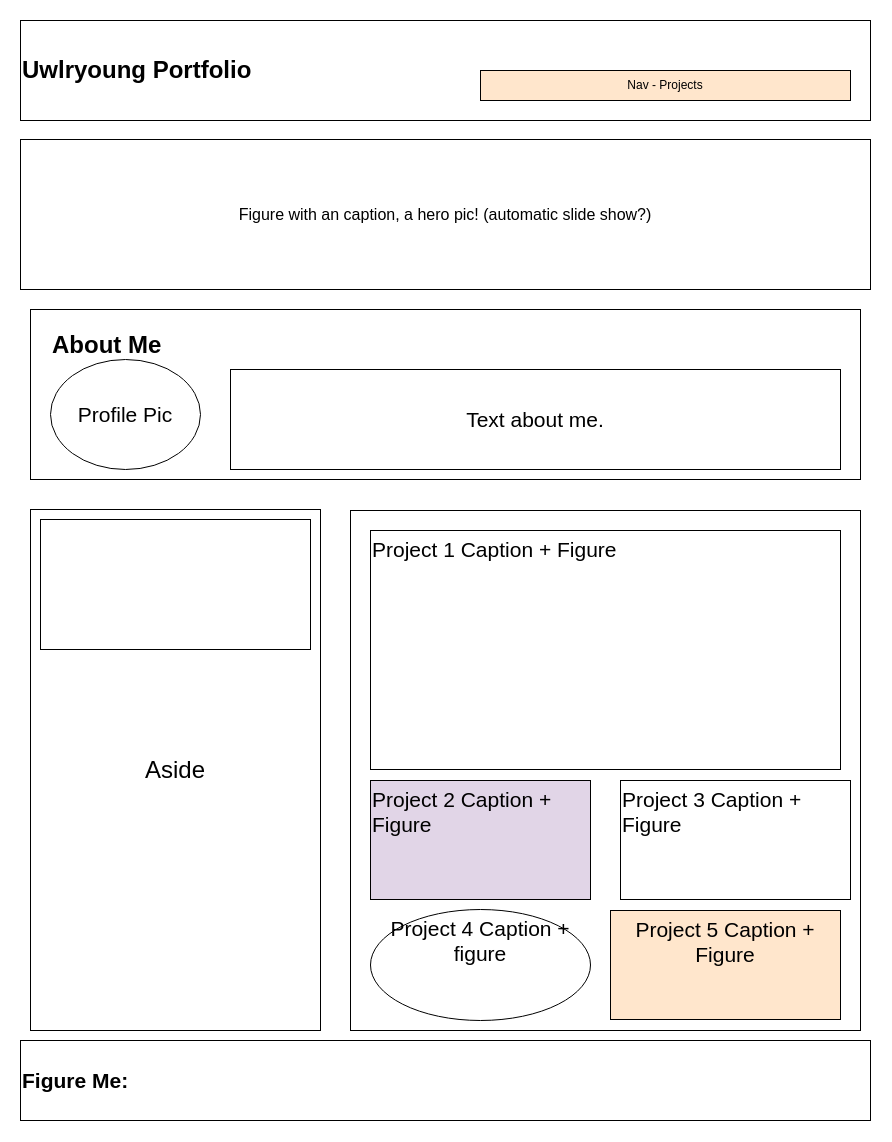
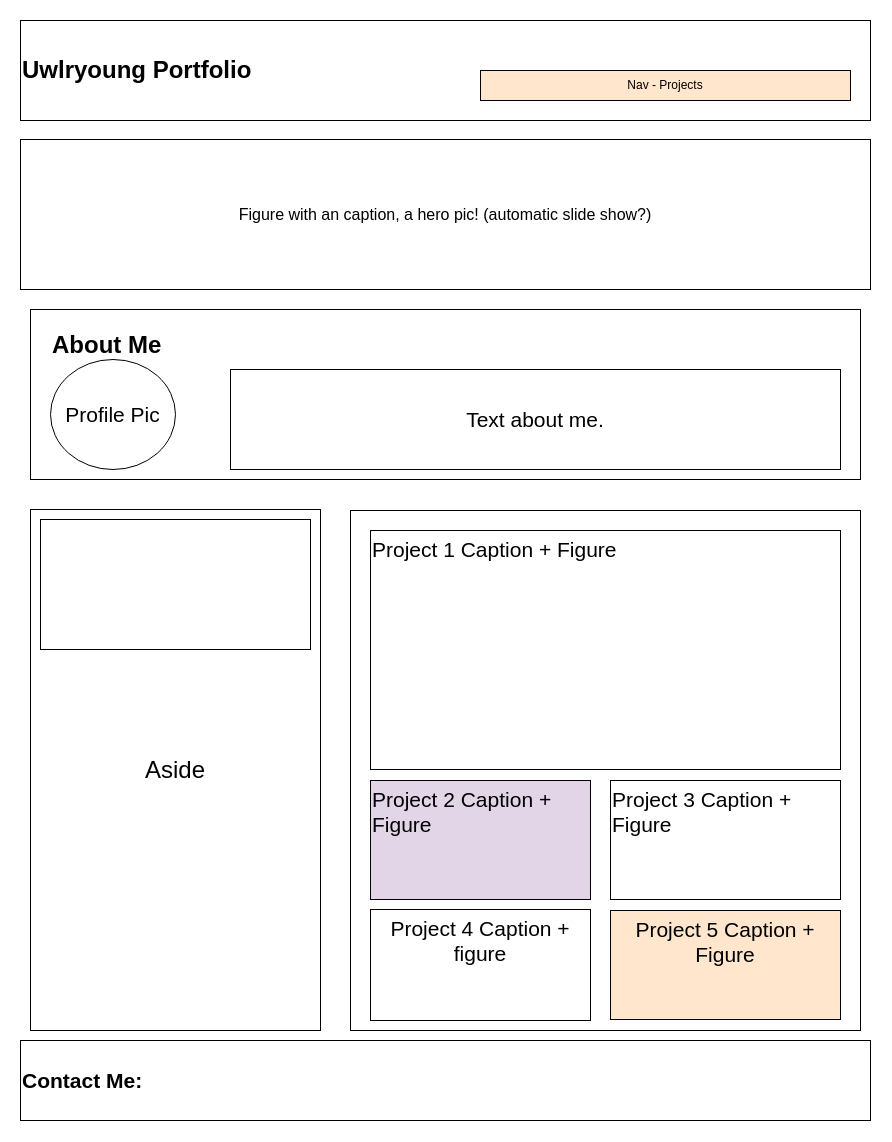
node "Profile Pic": size 150x110 -> 125x110
node "Project 3 Caption + Figure": moved (736, 840) -> (726, 840)
node "Project 4 Caption + figure": shape ellipse -> rectangle
node "Figure Me:": label "Figure Me:" -> "Contact Me:"
